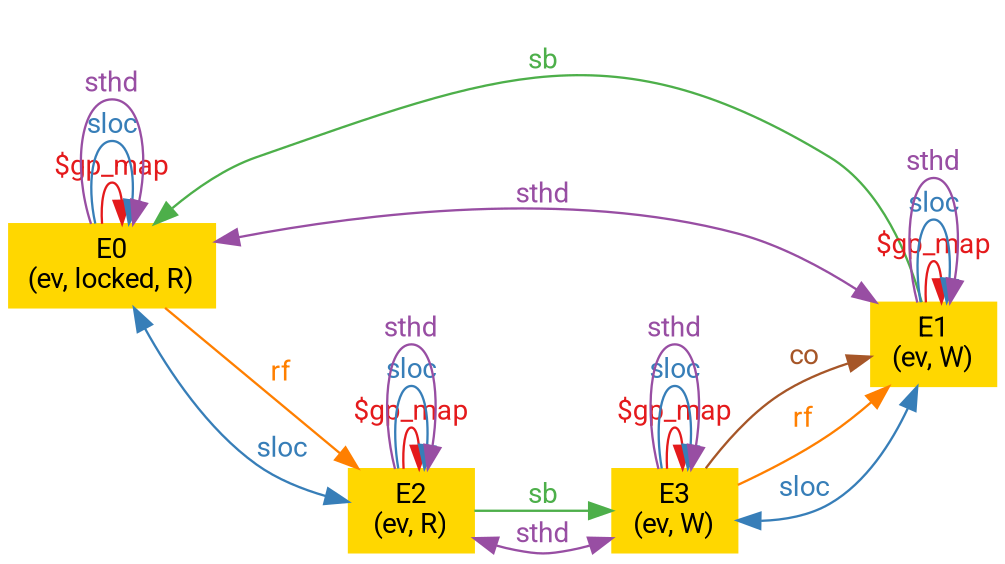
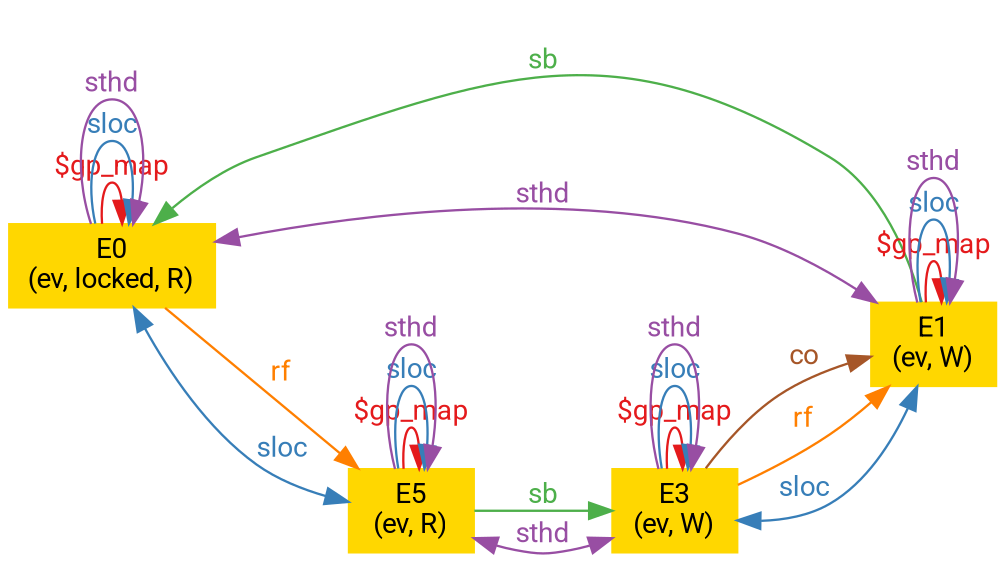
node "E2 (ev, R)": label "E2 (ev, R)" -> "E5 (ev, R)"
